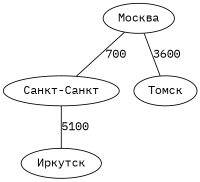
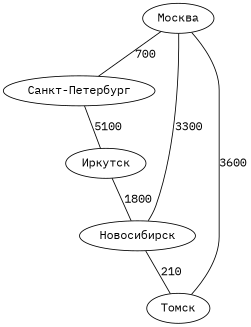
node "Санкт-Санкт": label "Санкт-Санкт" -> "Санкт-Петербург"
node "Новосибирск": added
